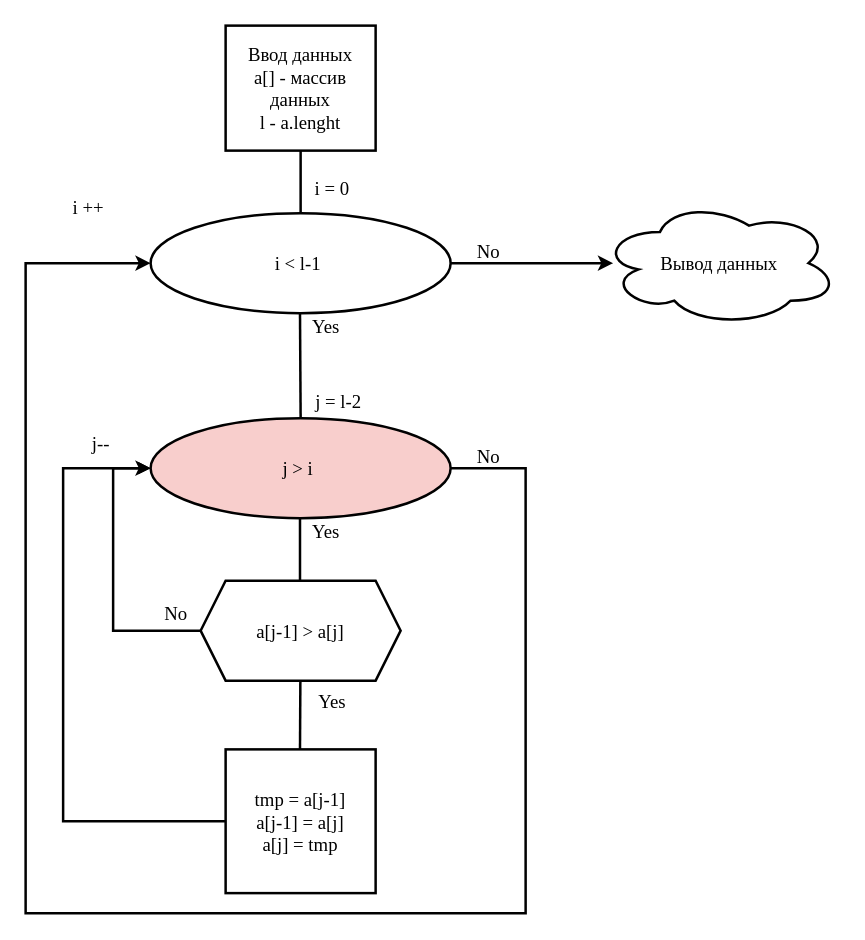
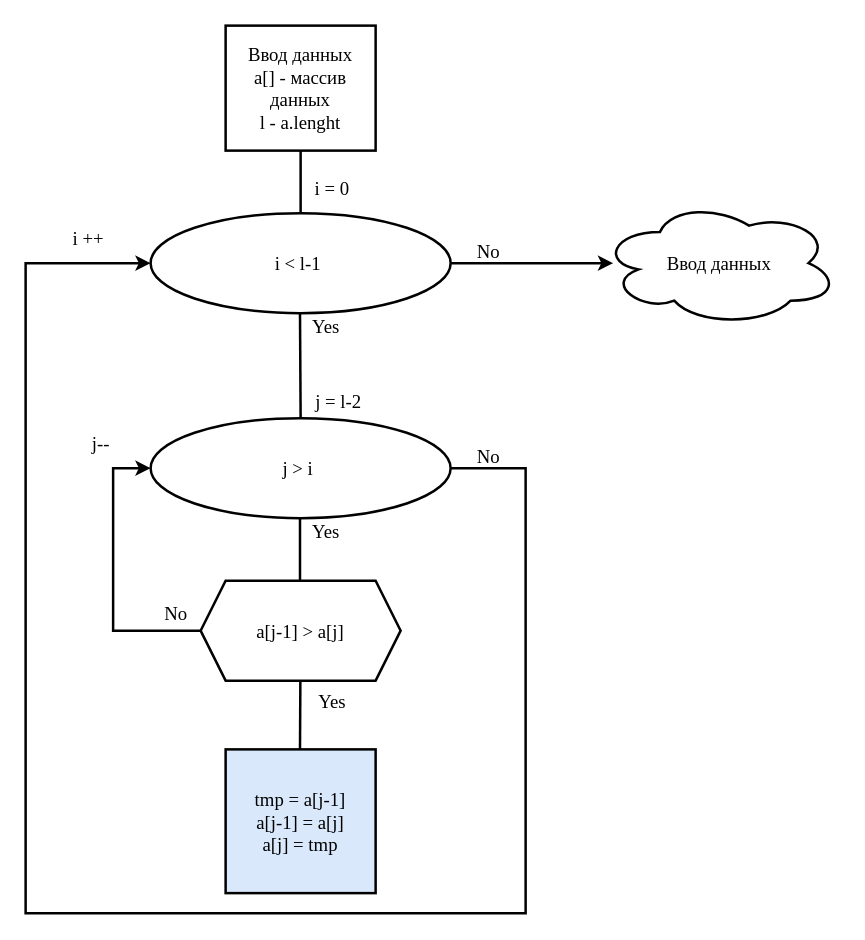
node "i ++": moved (88, 207) -> (88, 238)
node "Вывод данных": label "Вывод данных" -> "Ввод данных"
edge "a[j-1] > a[j]" -> "j > i": arrowhead open -> classic
node "j > i": fillcolor #f8cecc -> #ffffff
edge "tmp = a[j-1]a[j-1] = a[j]a[j] = tmp" -> "j > i": removed
node "tmp = a[j-1]a[j-1] = a[j]a[j] = tmp": fillcolor #ffffff -> #dae8fc
